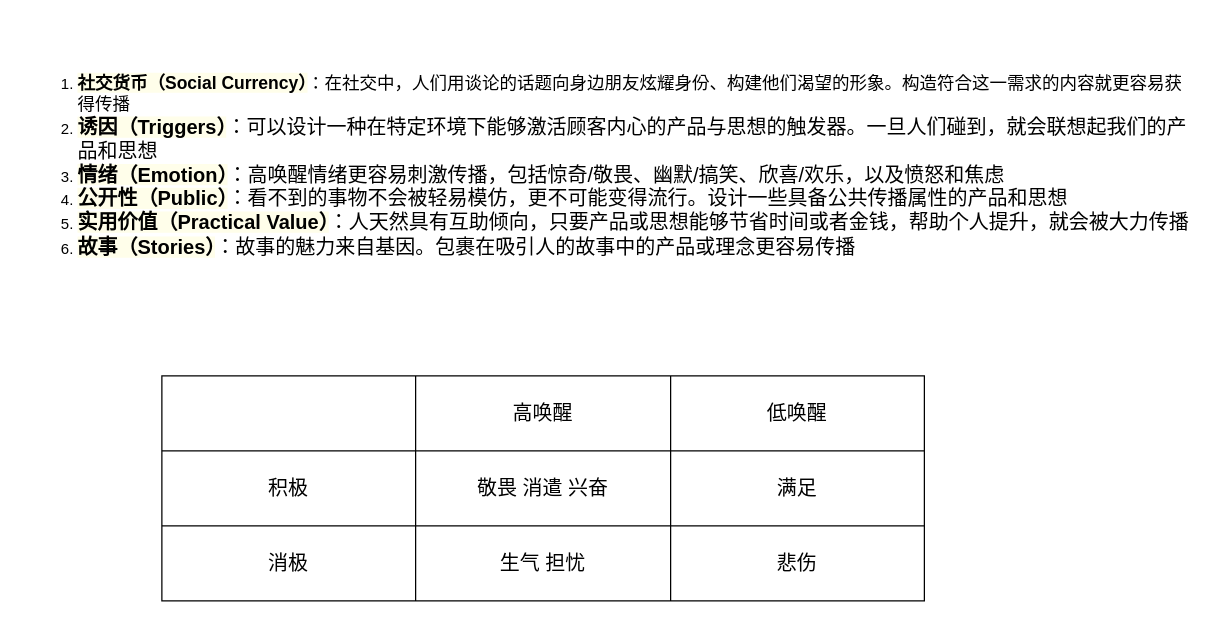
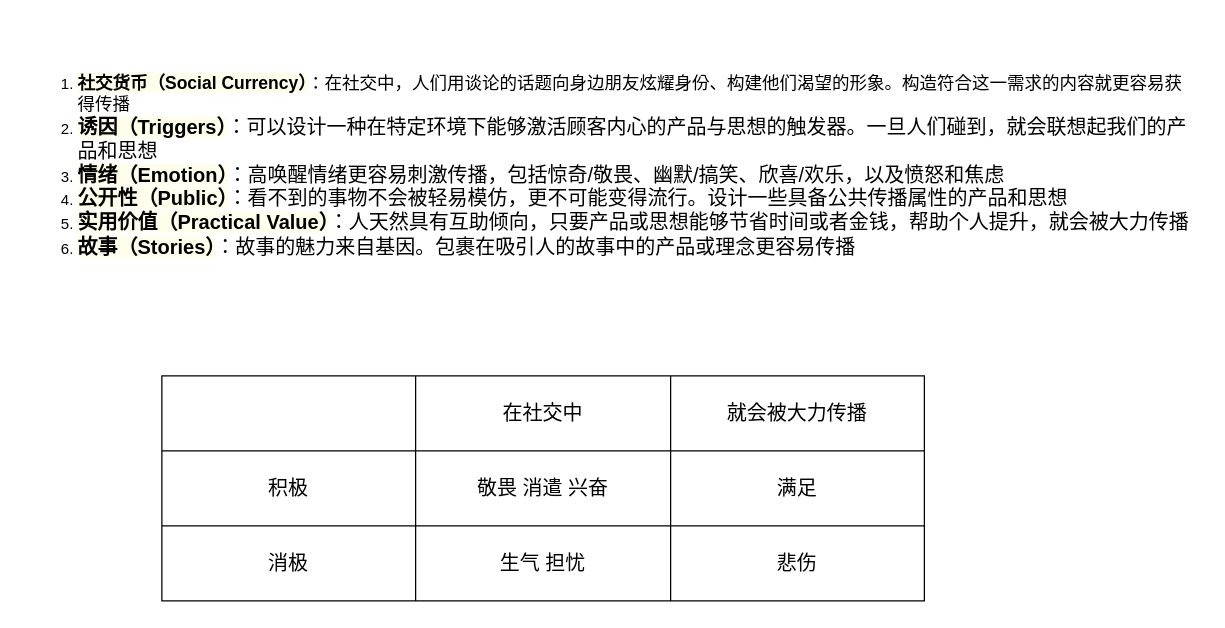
node "高唤醒": label "高唤醒" -> "在社交中"
node "低唤醒": label "低唤醒" -> "就会被大力传播"
